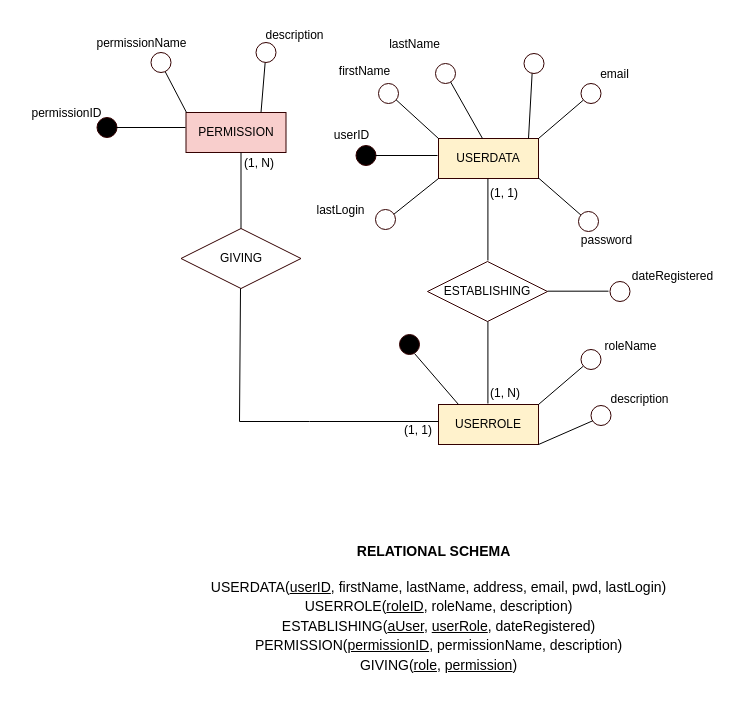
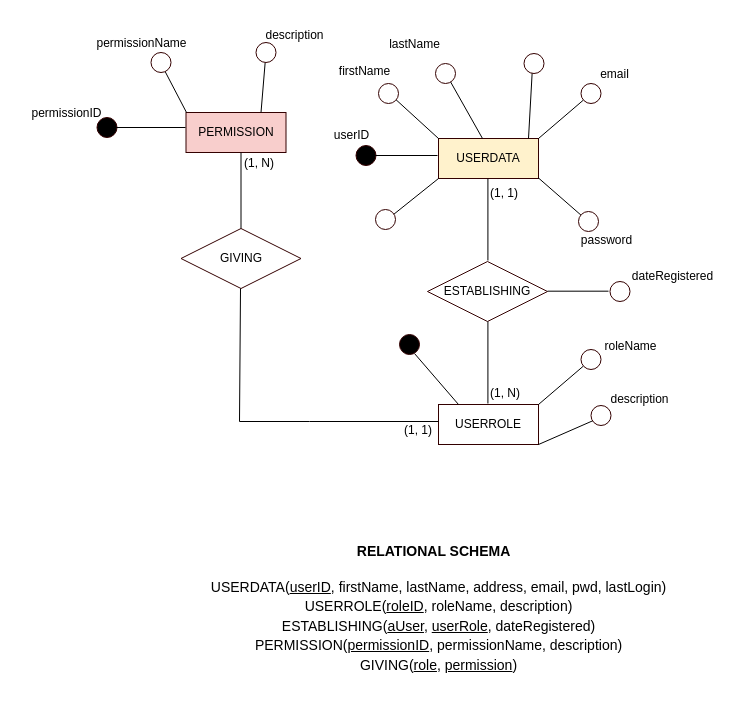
node "lastLogin": removed
node "USERROLE": fillcolor #fff2cc -> #ffffff
